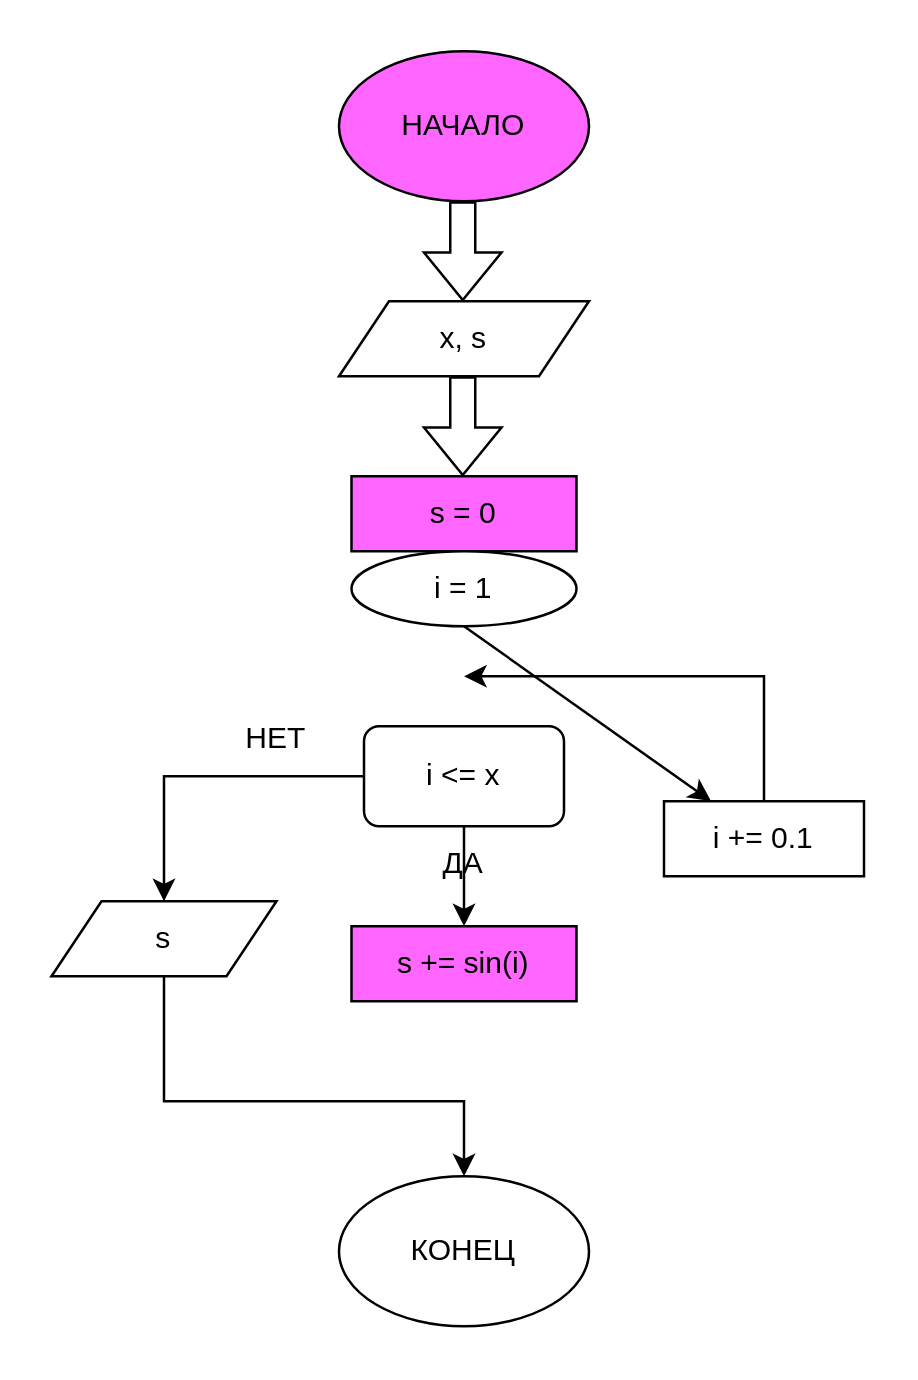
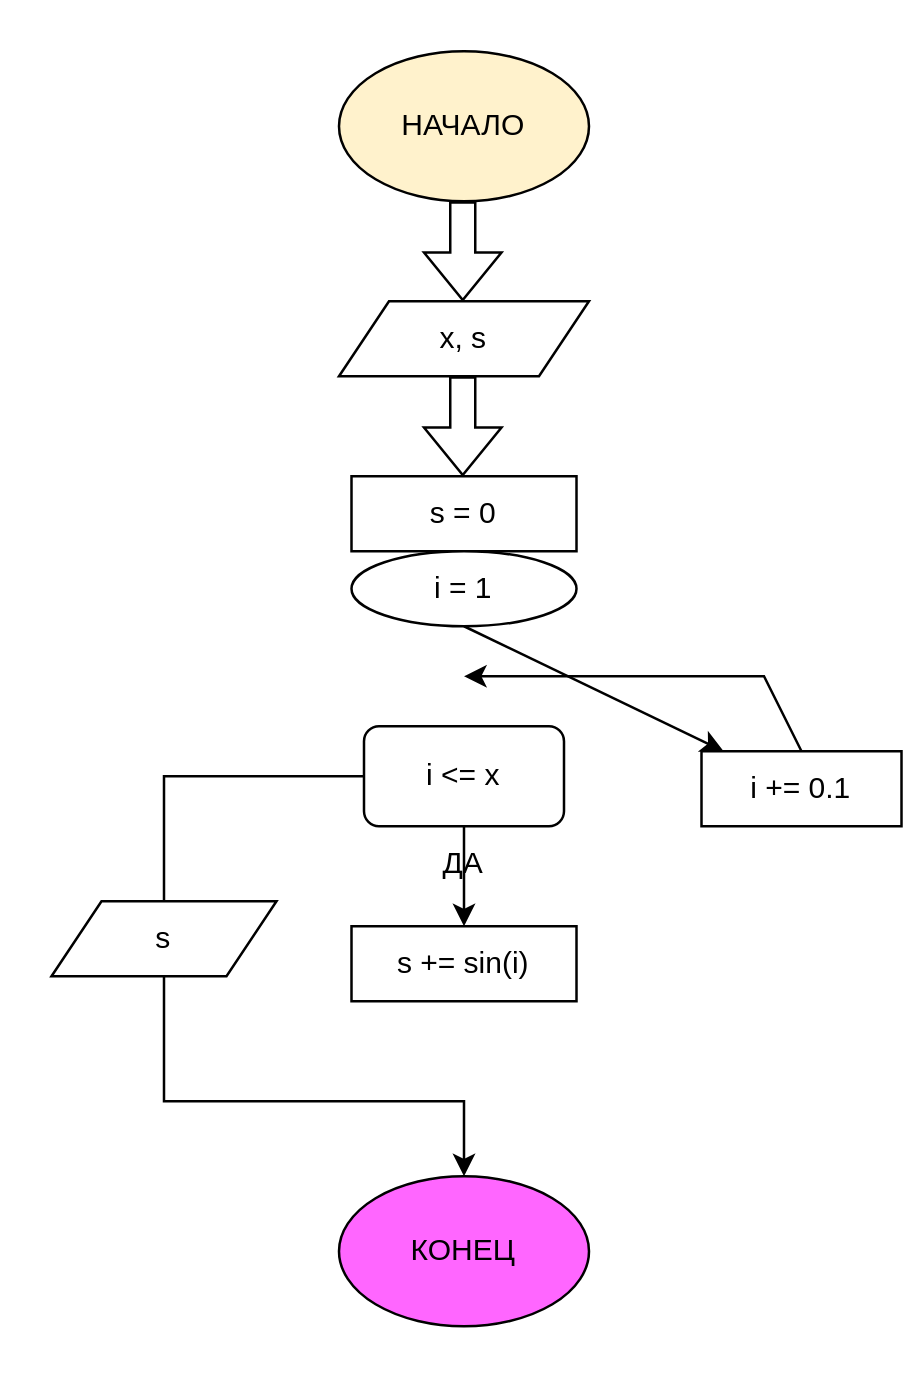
node "НАЧАЛО": fillcolor #ff66ff -> #fff2cc
node "s = 0": fillcolor #ff66ff -> #ffffff
node "НЕТ": removed
node "i += 0.1": moved (764, 839) -> (801, 789)
edge "i <= x" -> "s": arrowhead classic -> none
node "s += sin(i)": fillcolor #ff66ff -> #ffffff
node "КОНЕЦ": fillcolor #ffffff -> #ff66ff
